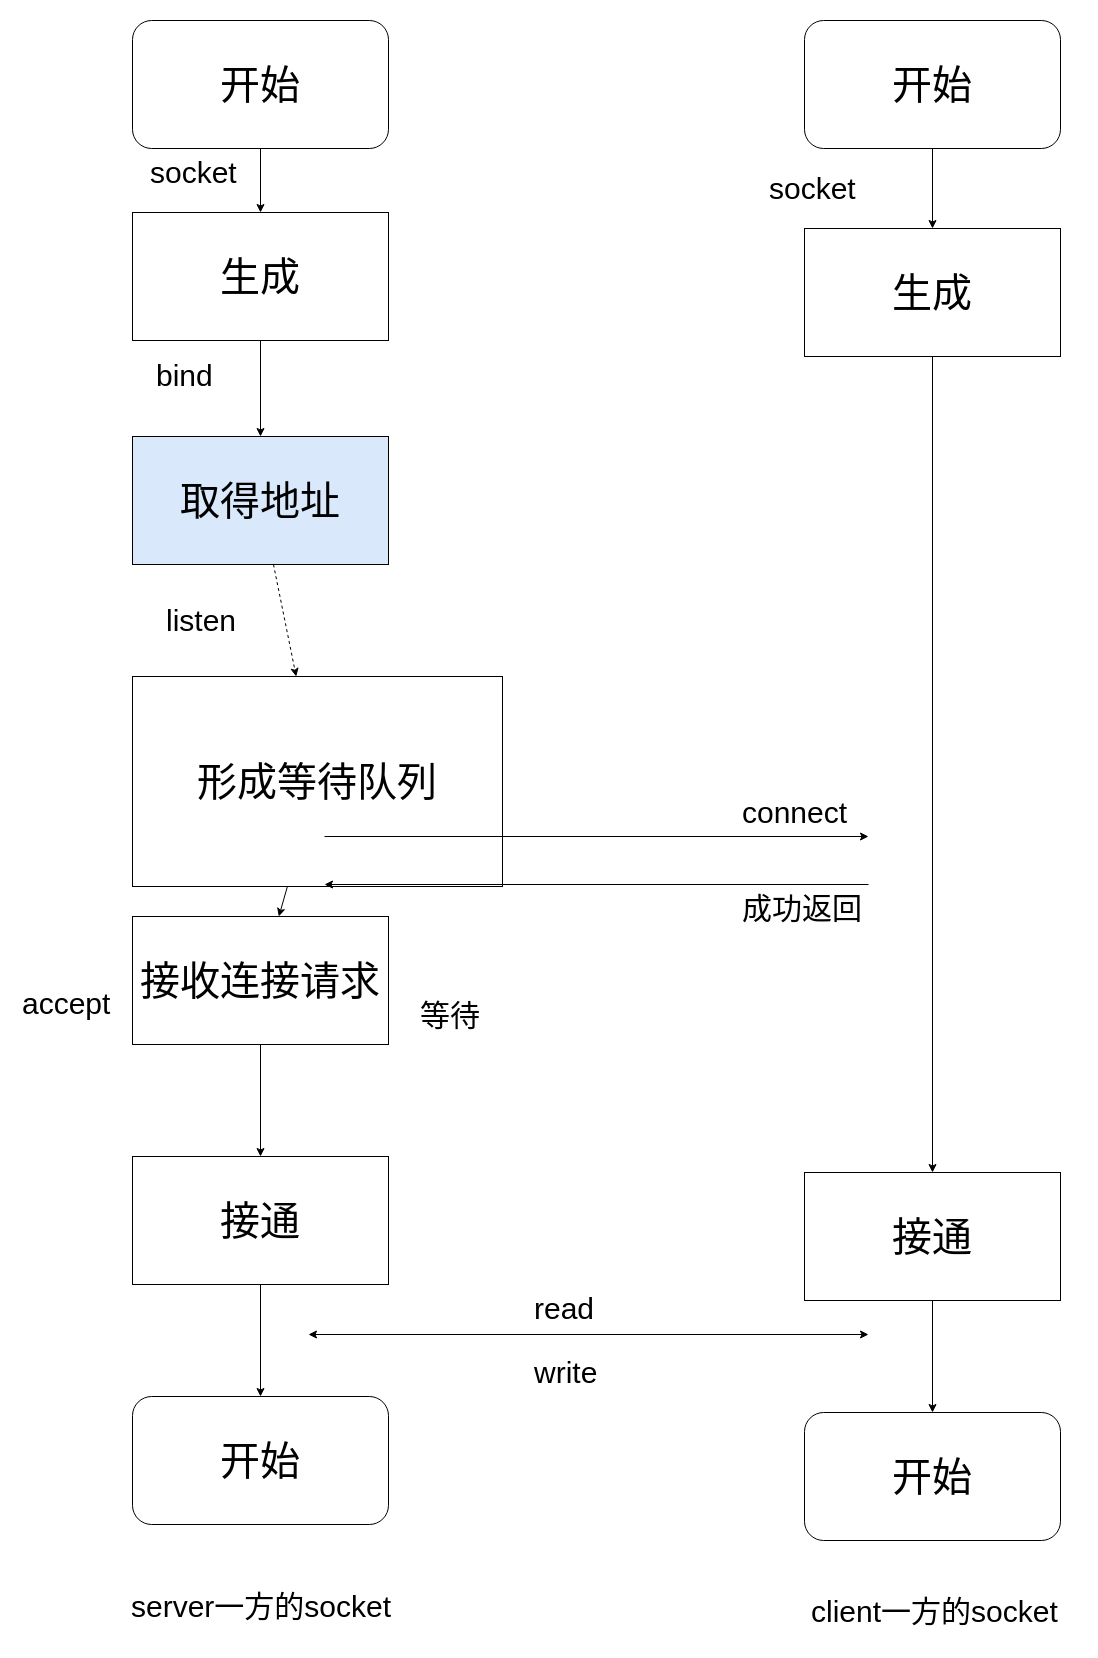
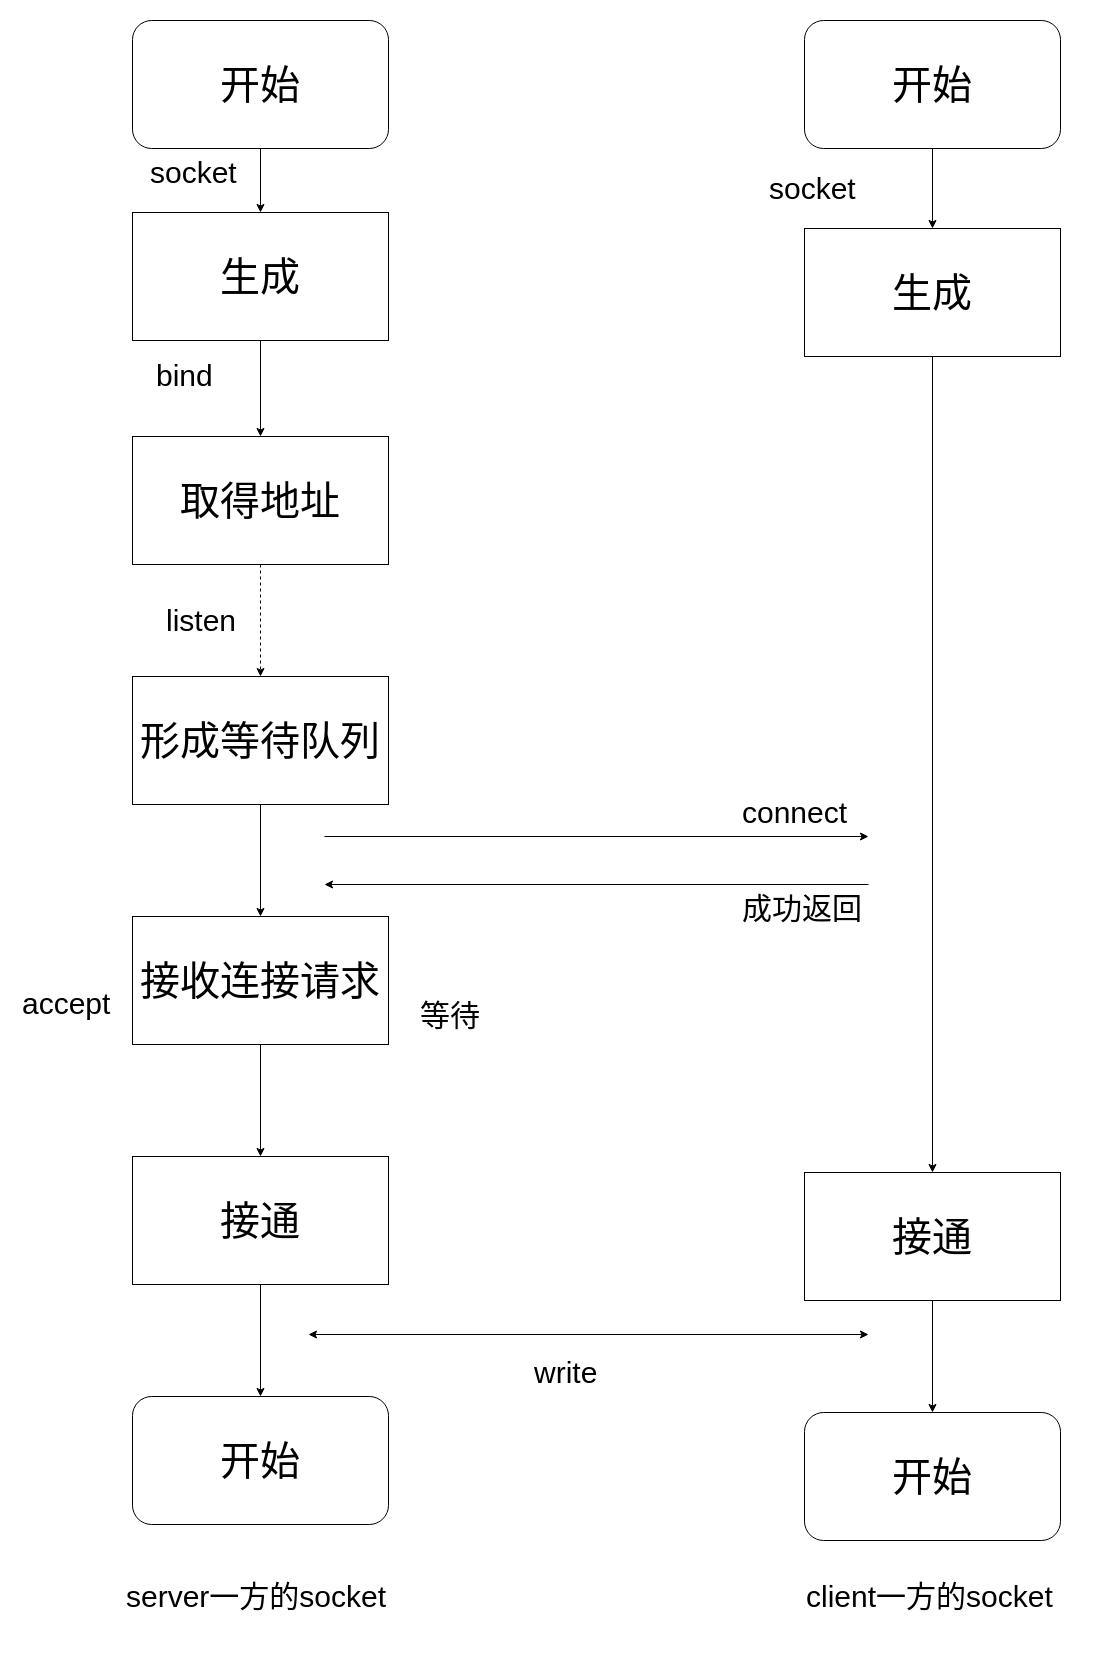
node "取得地址": fillcolor #dae8fc -> #ffffff
node "形成等待队列": size 370x210 -> 256x128
node "read": removed
node "server一方的socket": moved (266, 1615) -> (261, 1605)
node "client一方的socket": moved (946, 1620) -> (941, 1605)
